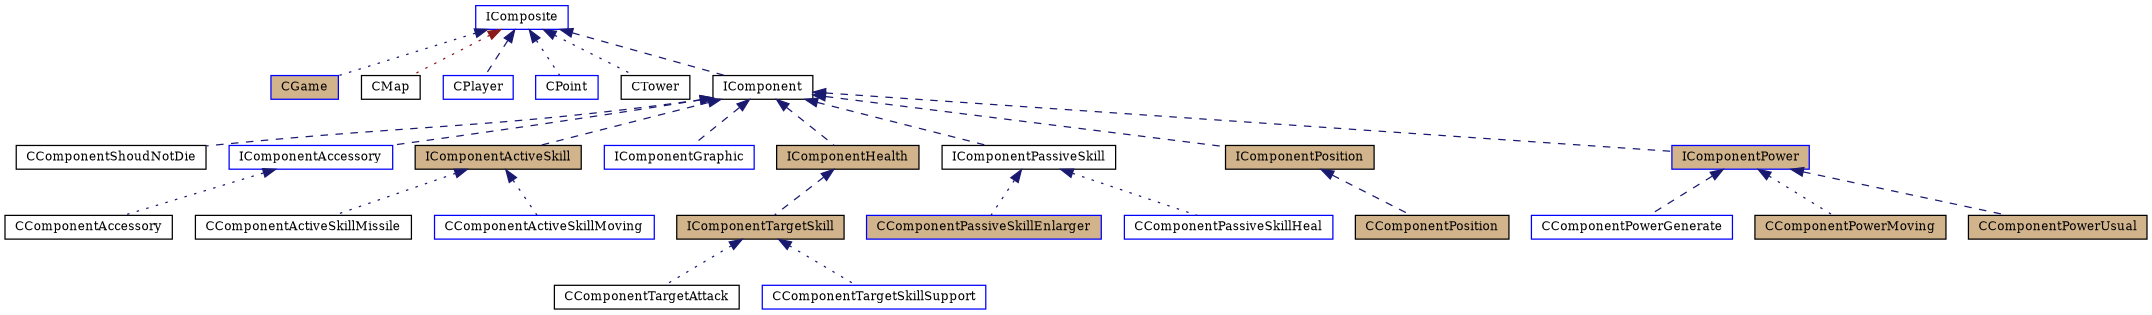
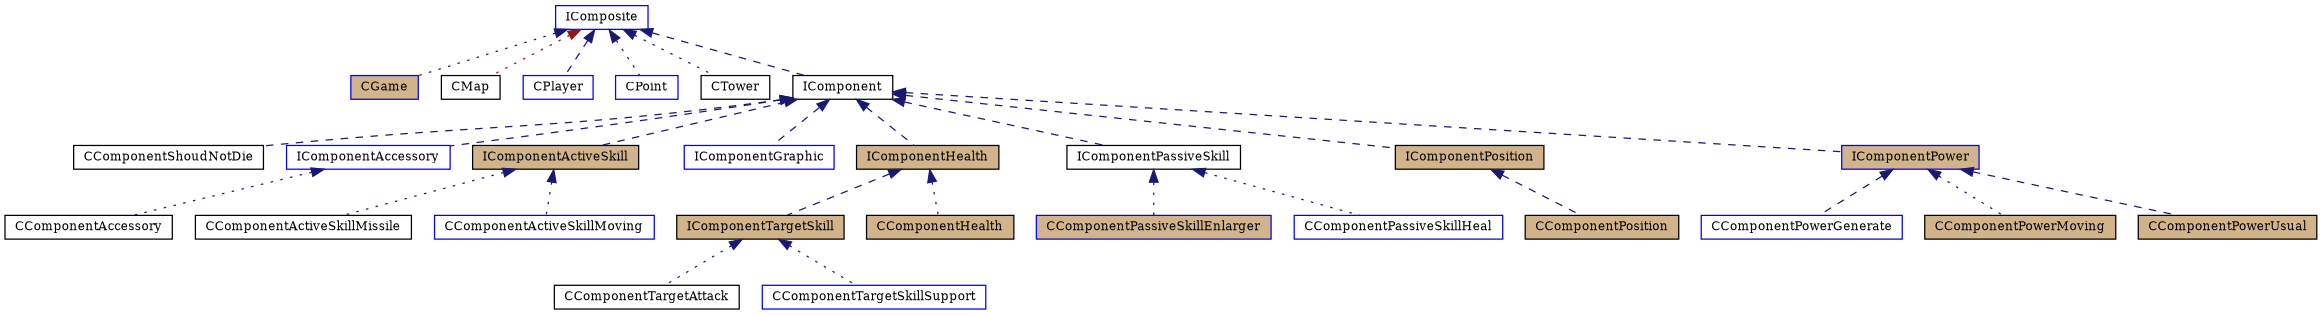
node "CComponentHealth": added
